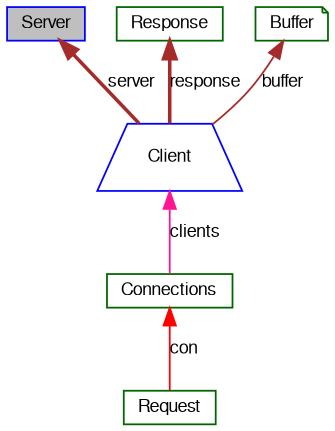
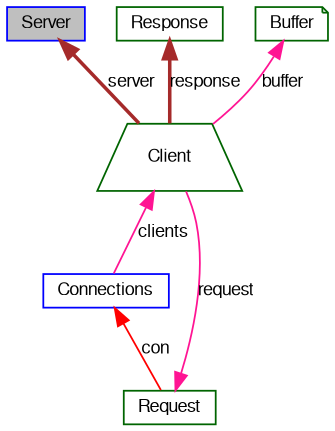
edge "Client" -> "Buffer": color brown -> deeppink
node "Client": color blue -> darkgreen
edge "Client" -> "Request": added, label "request"
node "Connections": color darkgreen -> blue
